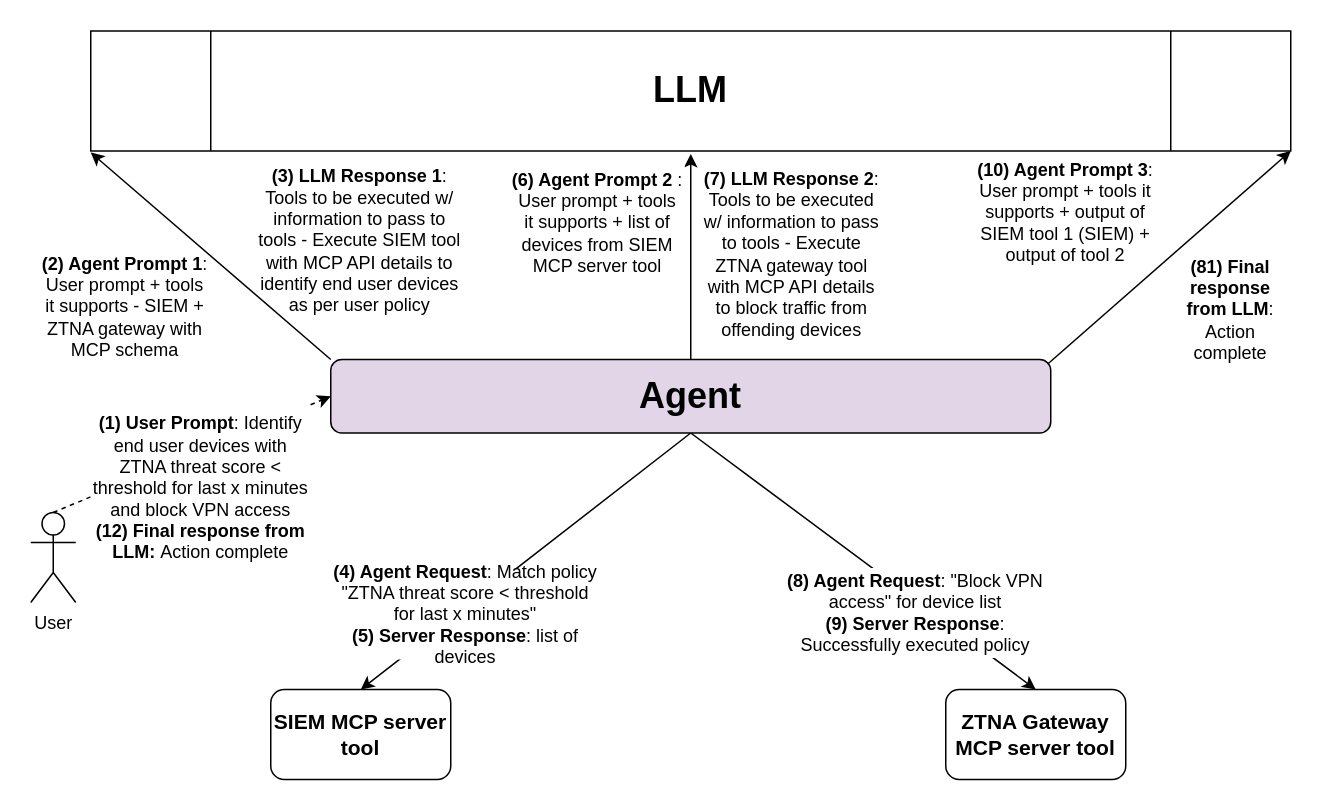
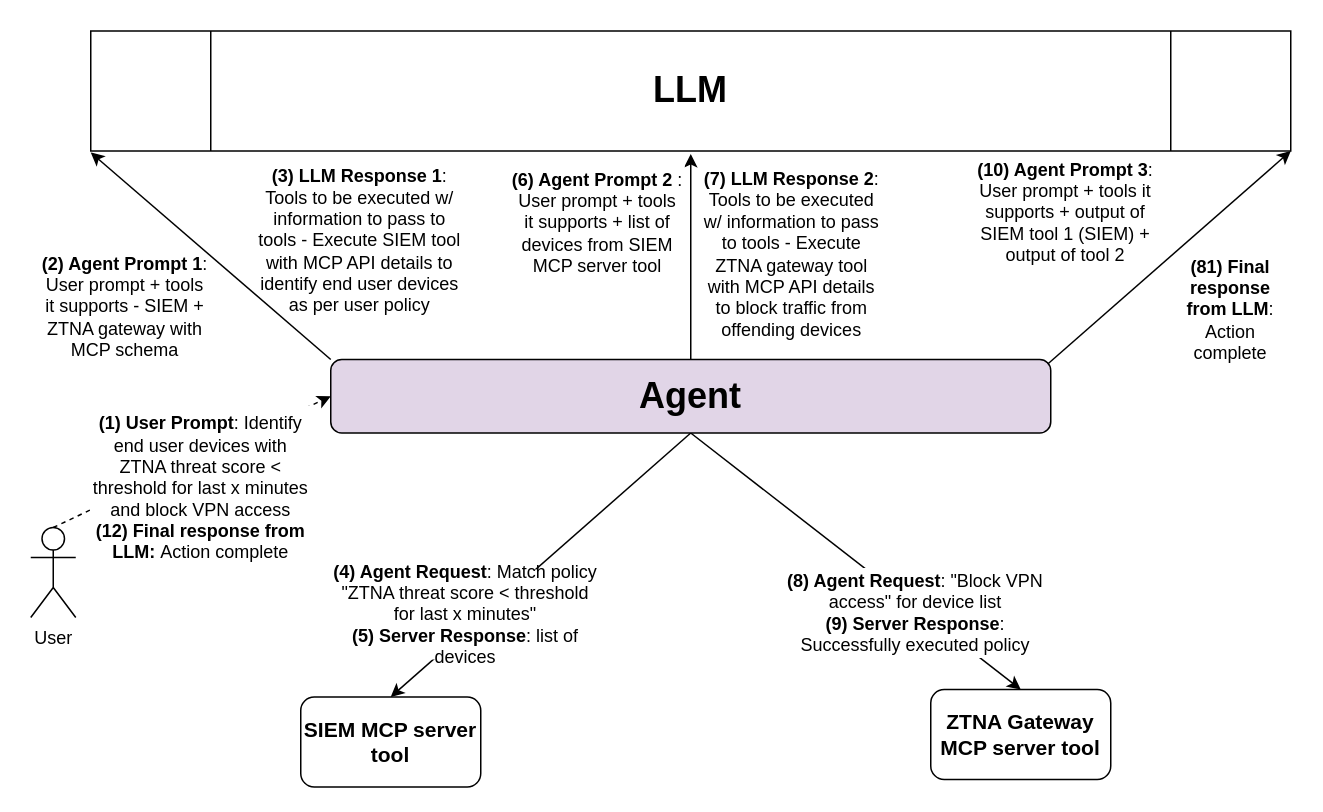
node "User": moved (53, 557) -> (53, 572)
node "SIEM MCP server tool": moved (361, 734) -> (391, 742)
node "ZTNA Gateway MCP server tool": moved (1036, 734) -> (1021, 734)
